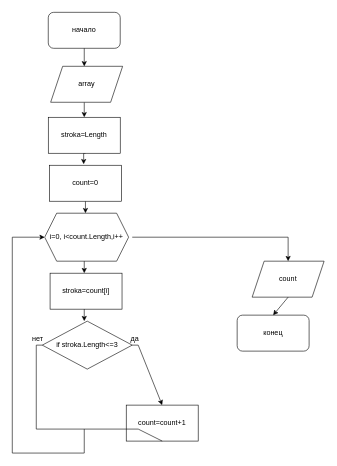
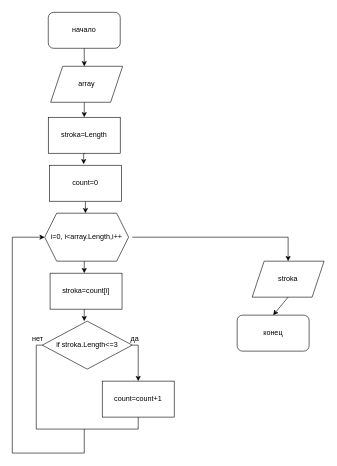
node "i=0, i<count.Length,i++": label "i=0, i<count.Length,i++" -> "i=0, i<array.Length,i++"
node "count": label "count" -> "stroka"
node "count=count+1": moved (162, 423) -> (138, 399)
